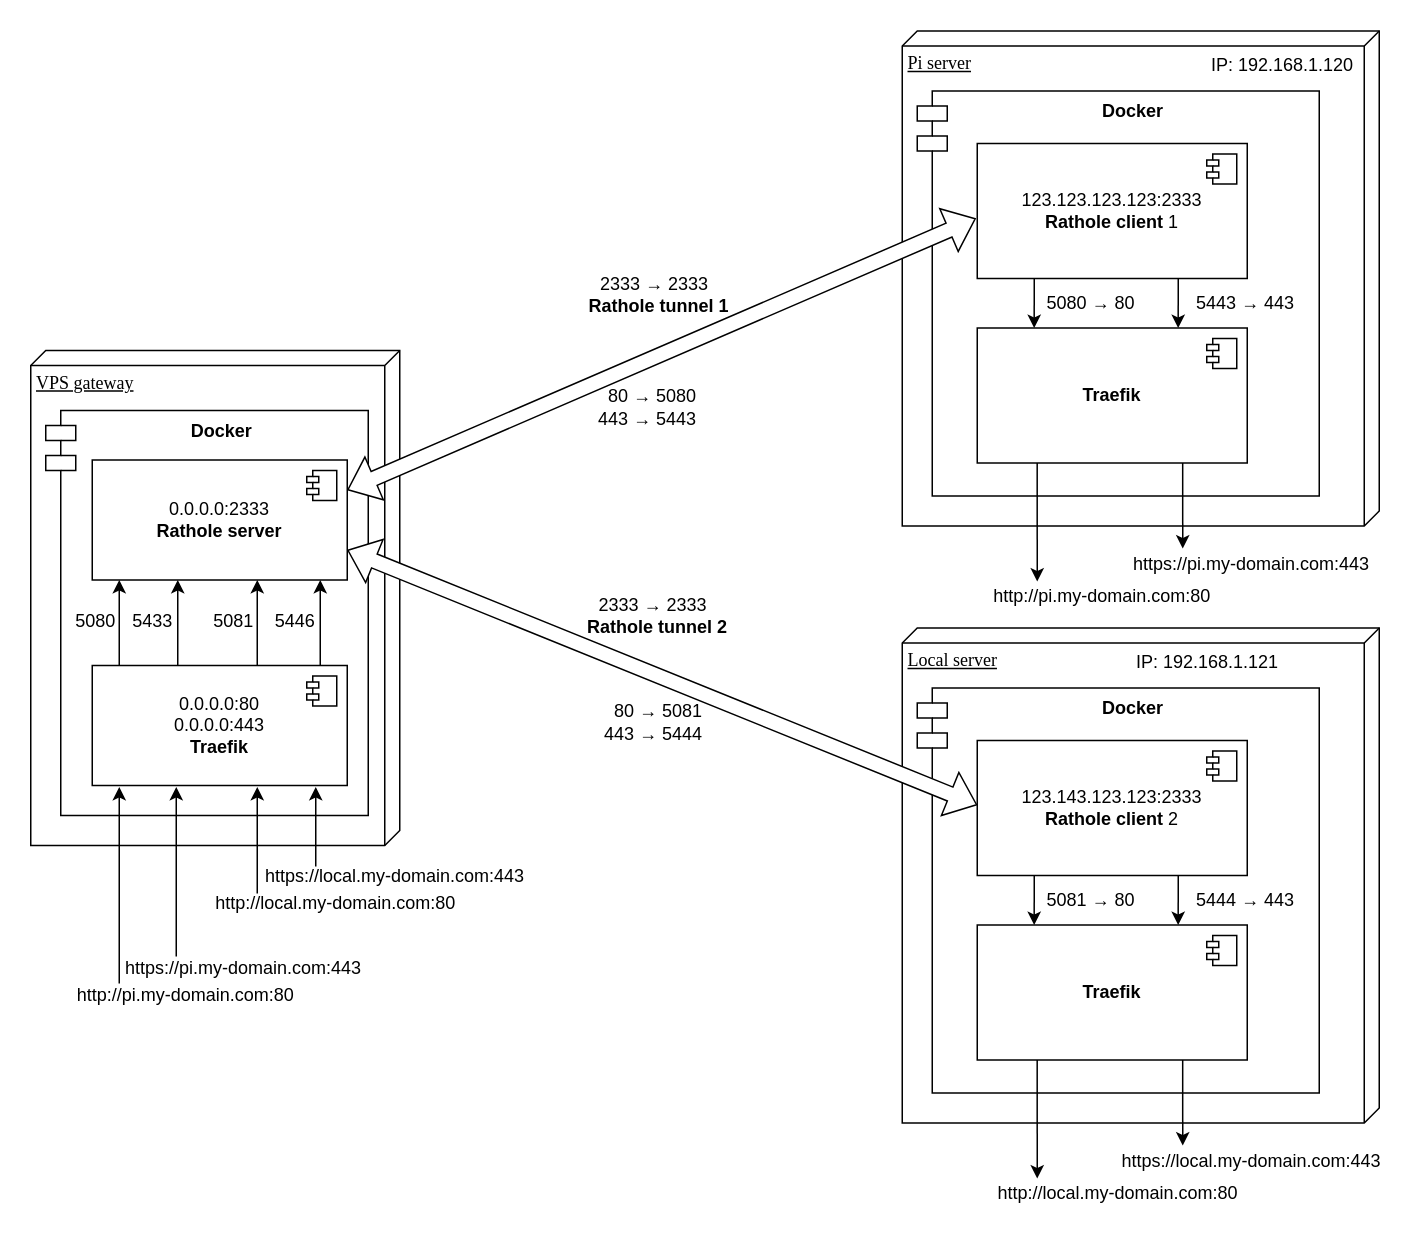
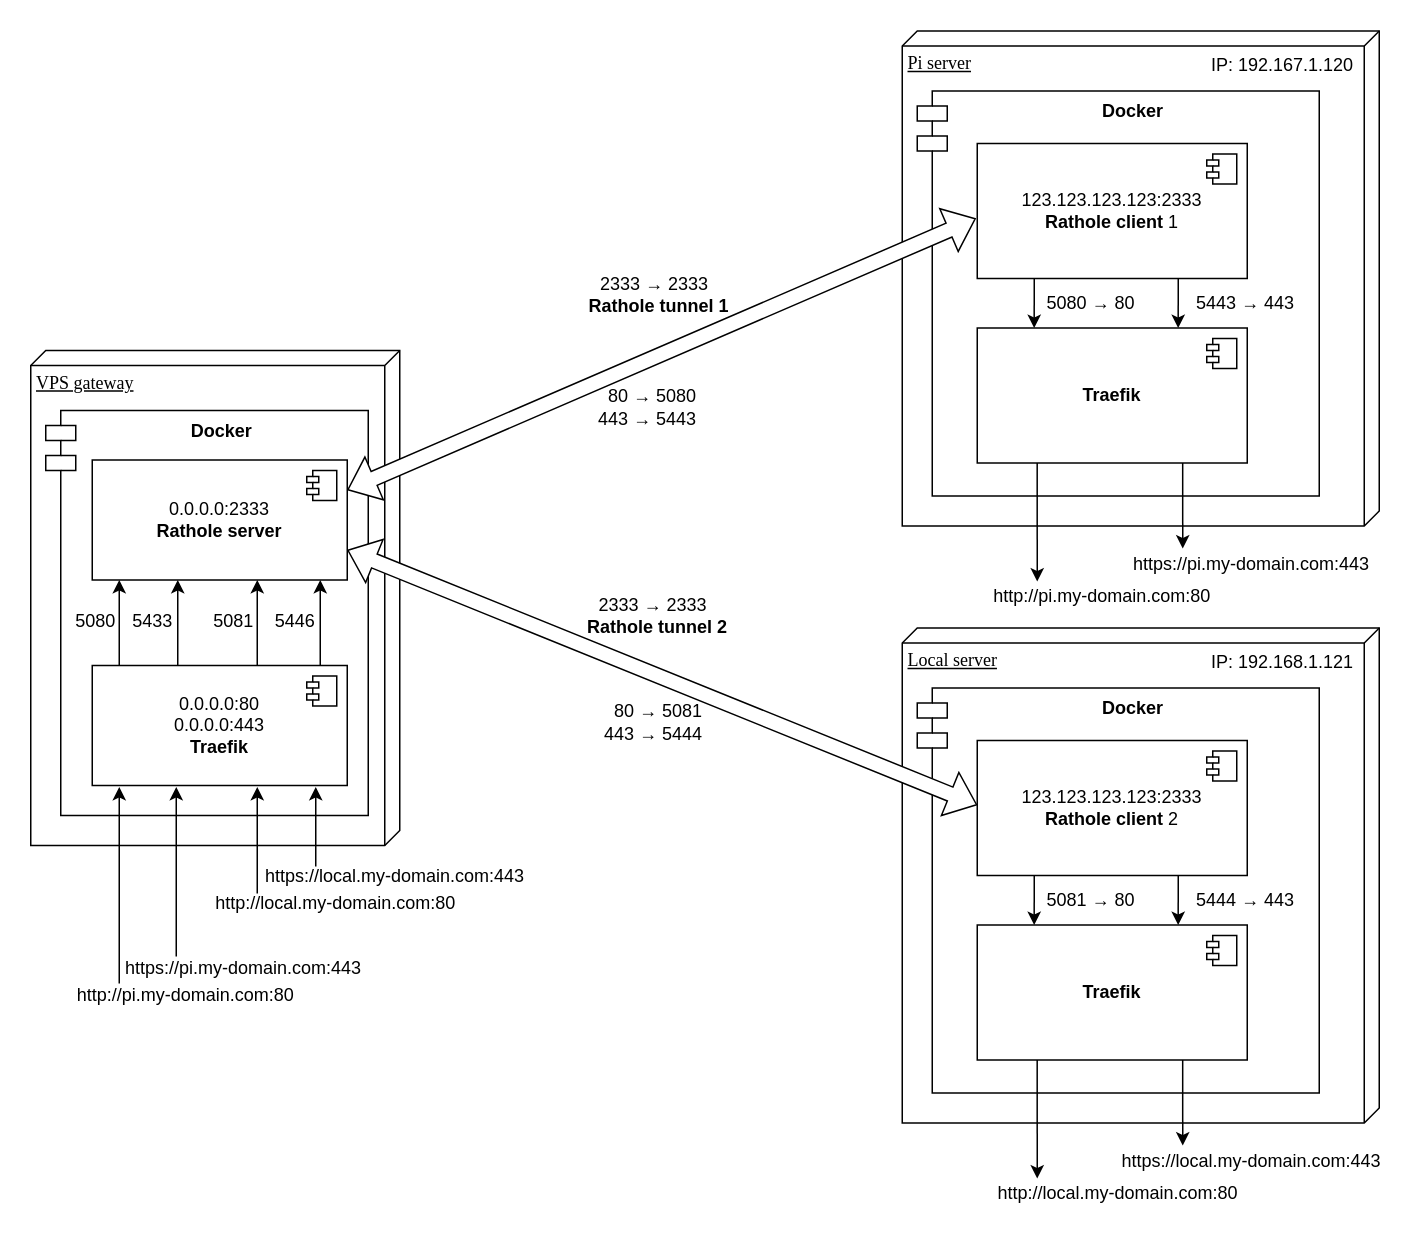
node "IP: 192.168.1.120": label "IP: 192.168.1.120" -> "IP: 192.167.1.120"
node "IP: 192.168.1.121": moved (1204, 662) -> (1279, 662)
node "123.143.123.123:2333 Rathole client 2": label "123.143.123.123:2333 Rathole client 2" -> "123.123.123.123:2333 Rathole client 2"
